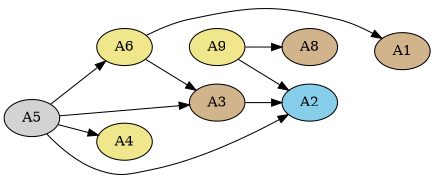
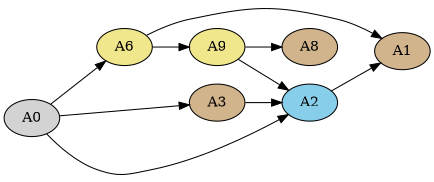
edge "A6" -> "A3": now "A6" -> "A9"
edge "A2" -> "A1": added
node "A5": label "A5" -> "A0"
node "A4": removed
